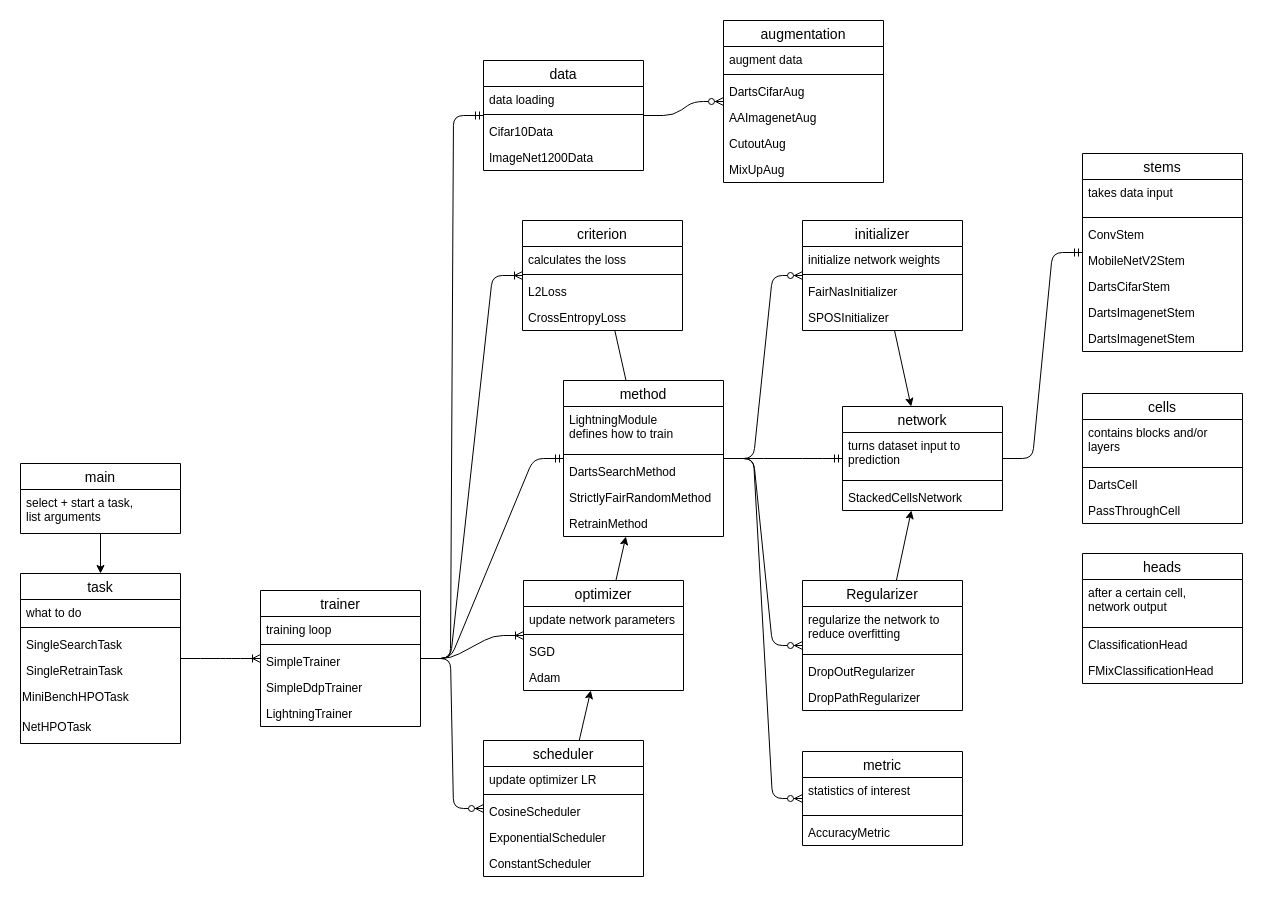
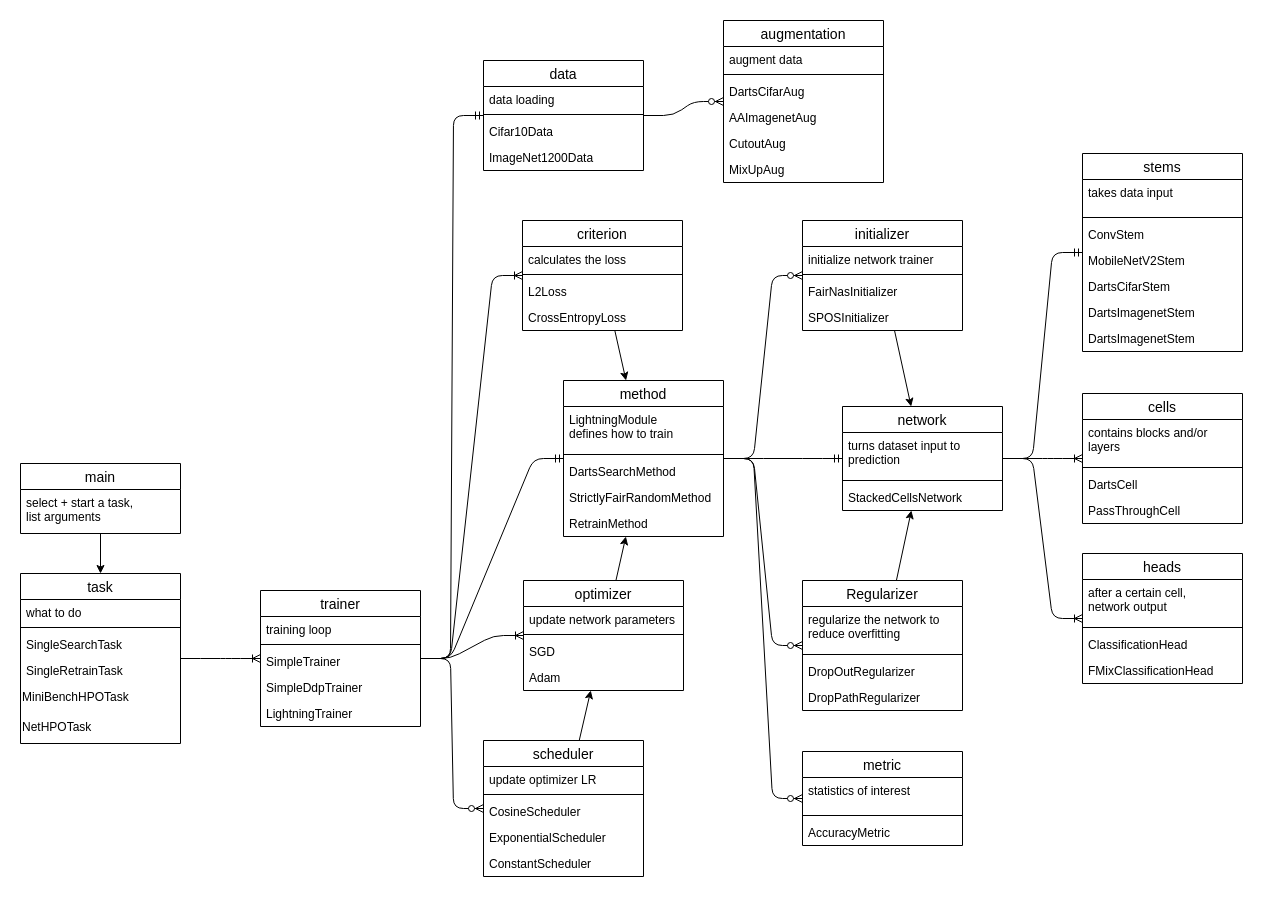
node "initialize network weights": label "initialize network weights" -> "initialize network trainer"
edge "criterion" -- "method": arrowhead none -> classic
edge "network" -> "cells": added
edge "network" -> "heads": added
